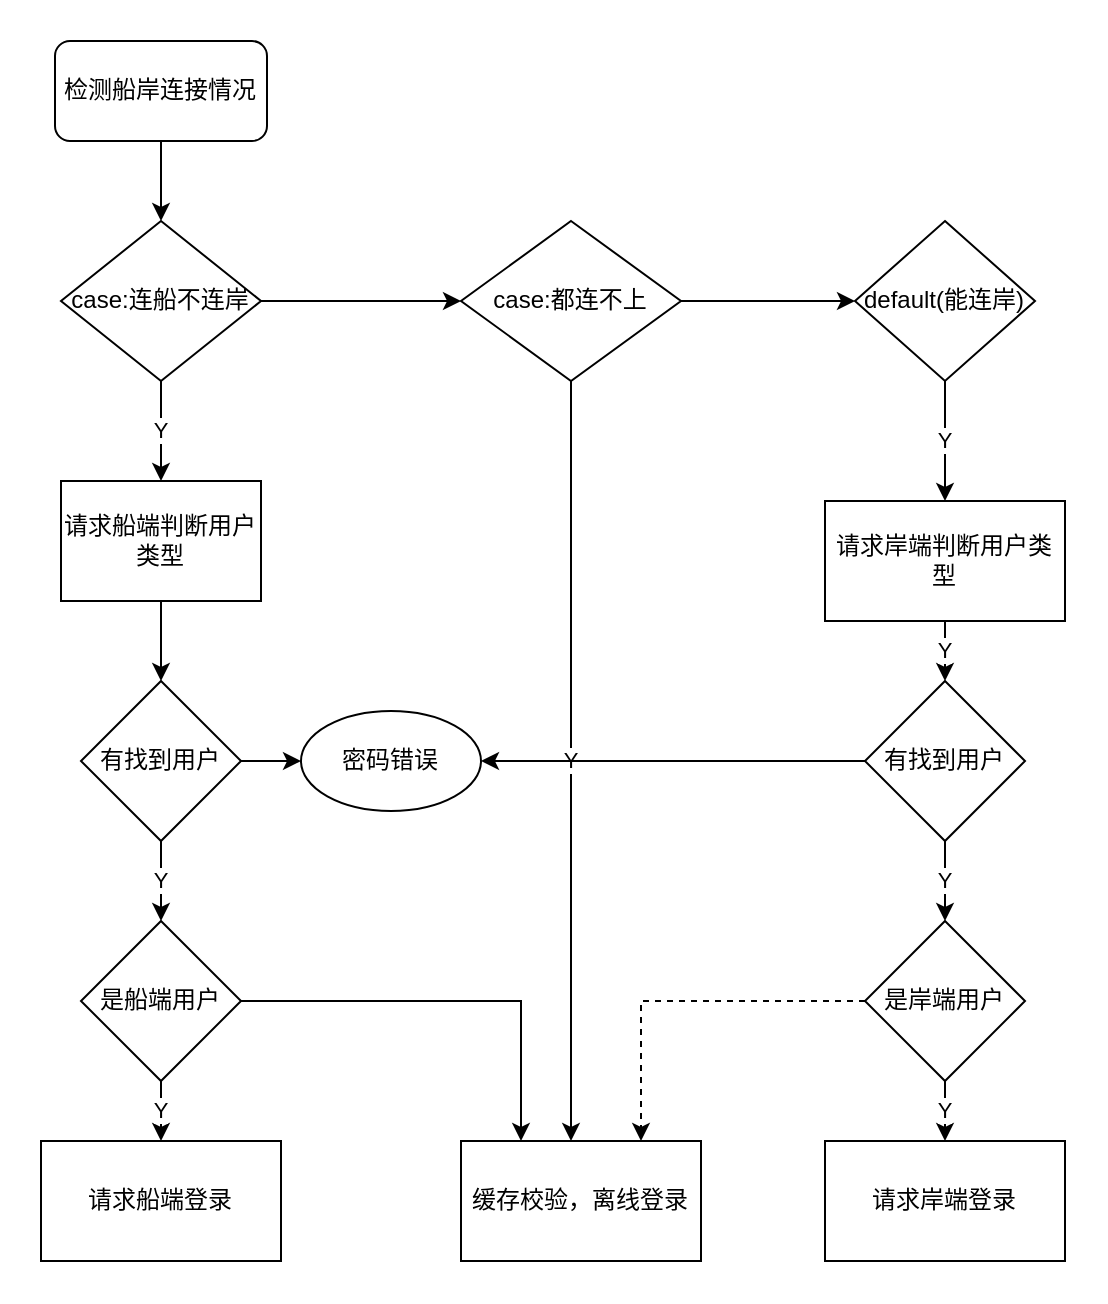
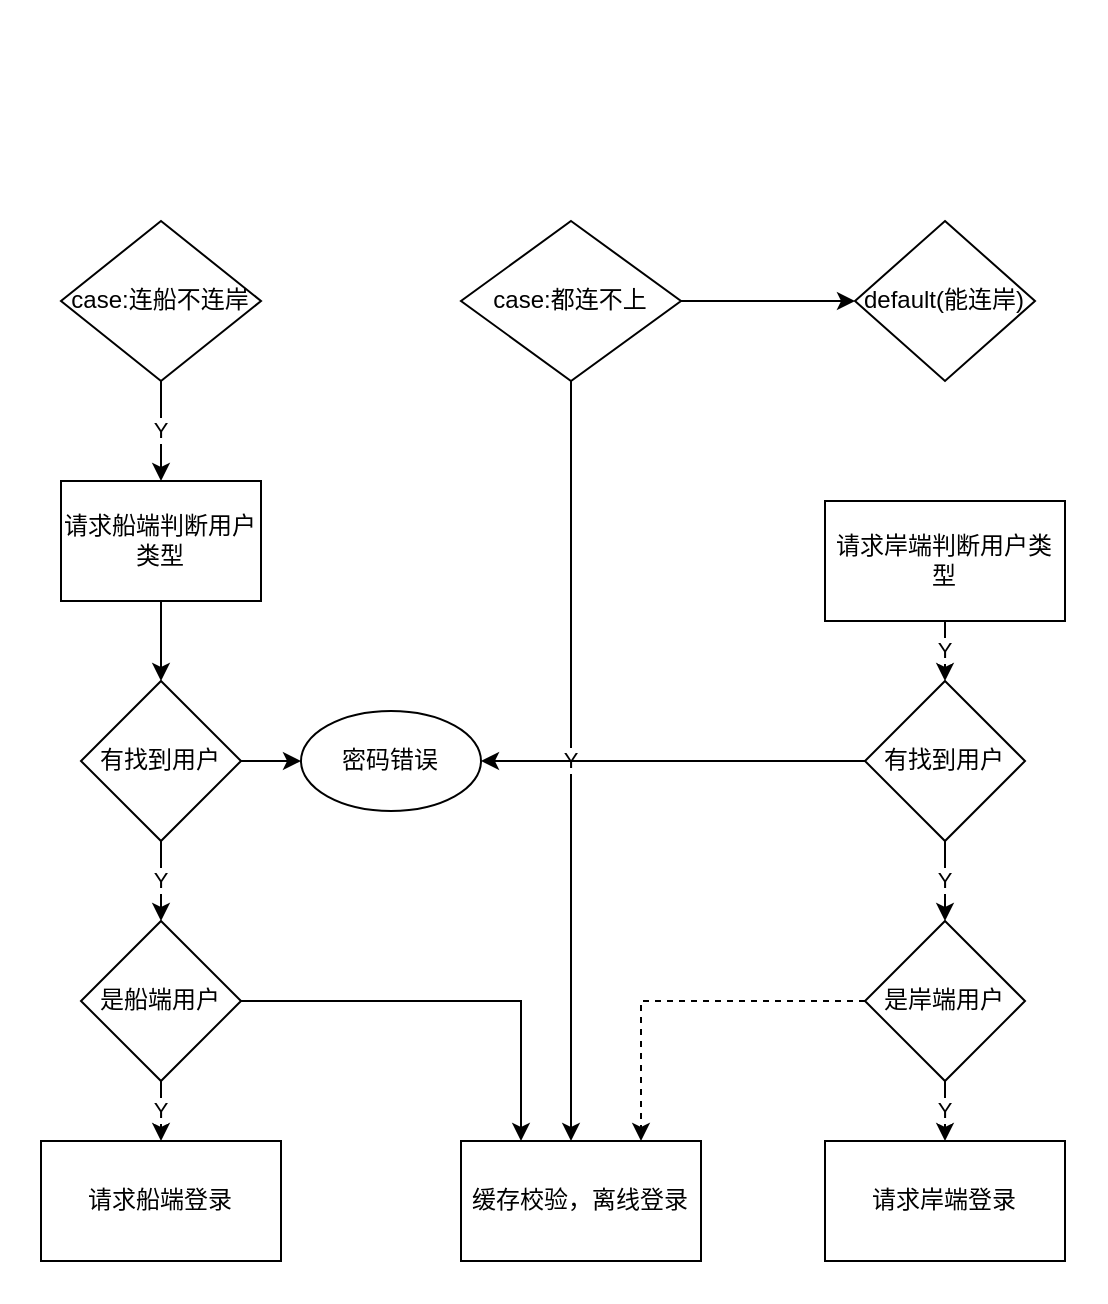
node "检测船岸连接情况": removed
edge "检测船岸连接情况" -> "case:连船不连岸": removed
edge "case:连船不连岸" -> "case:都连不上": removed
edge "default(能连岸)" -> "请求岸端判断用户类型": removed, label "Y"
